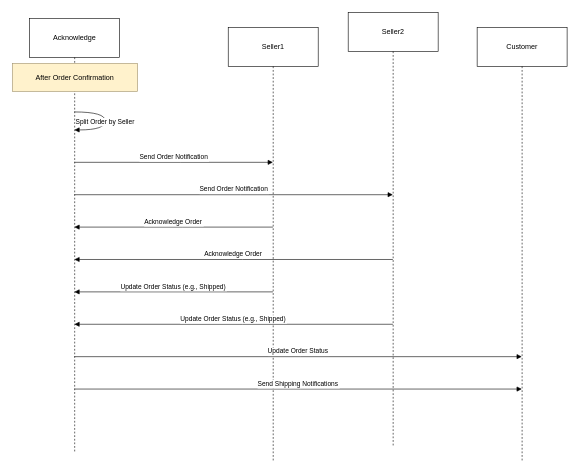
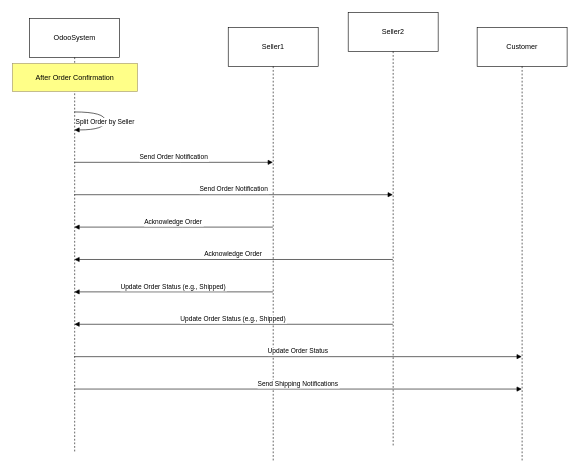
node "Acknowledge": label "Acknowledge" -> "OdooSystem"
node "After Order Confirmation": fillcolor #fff2cc -> #ffff88
